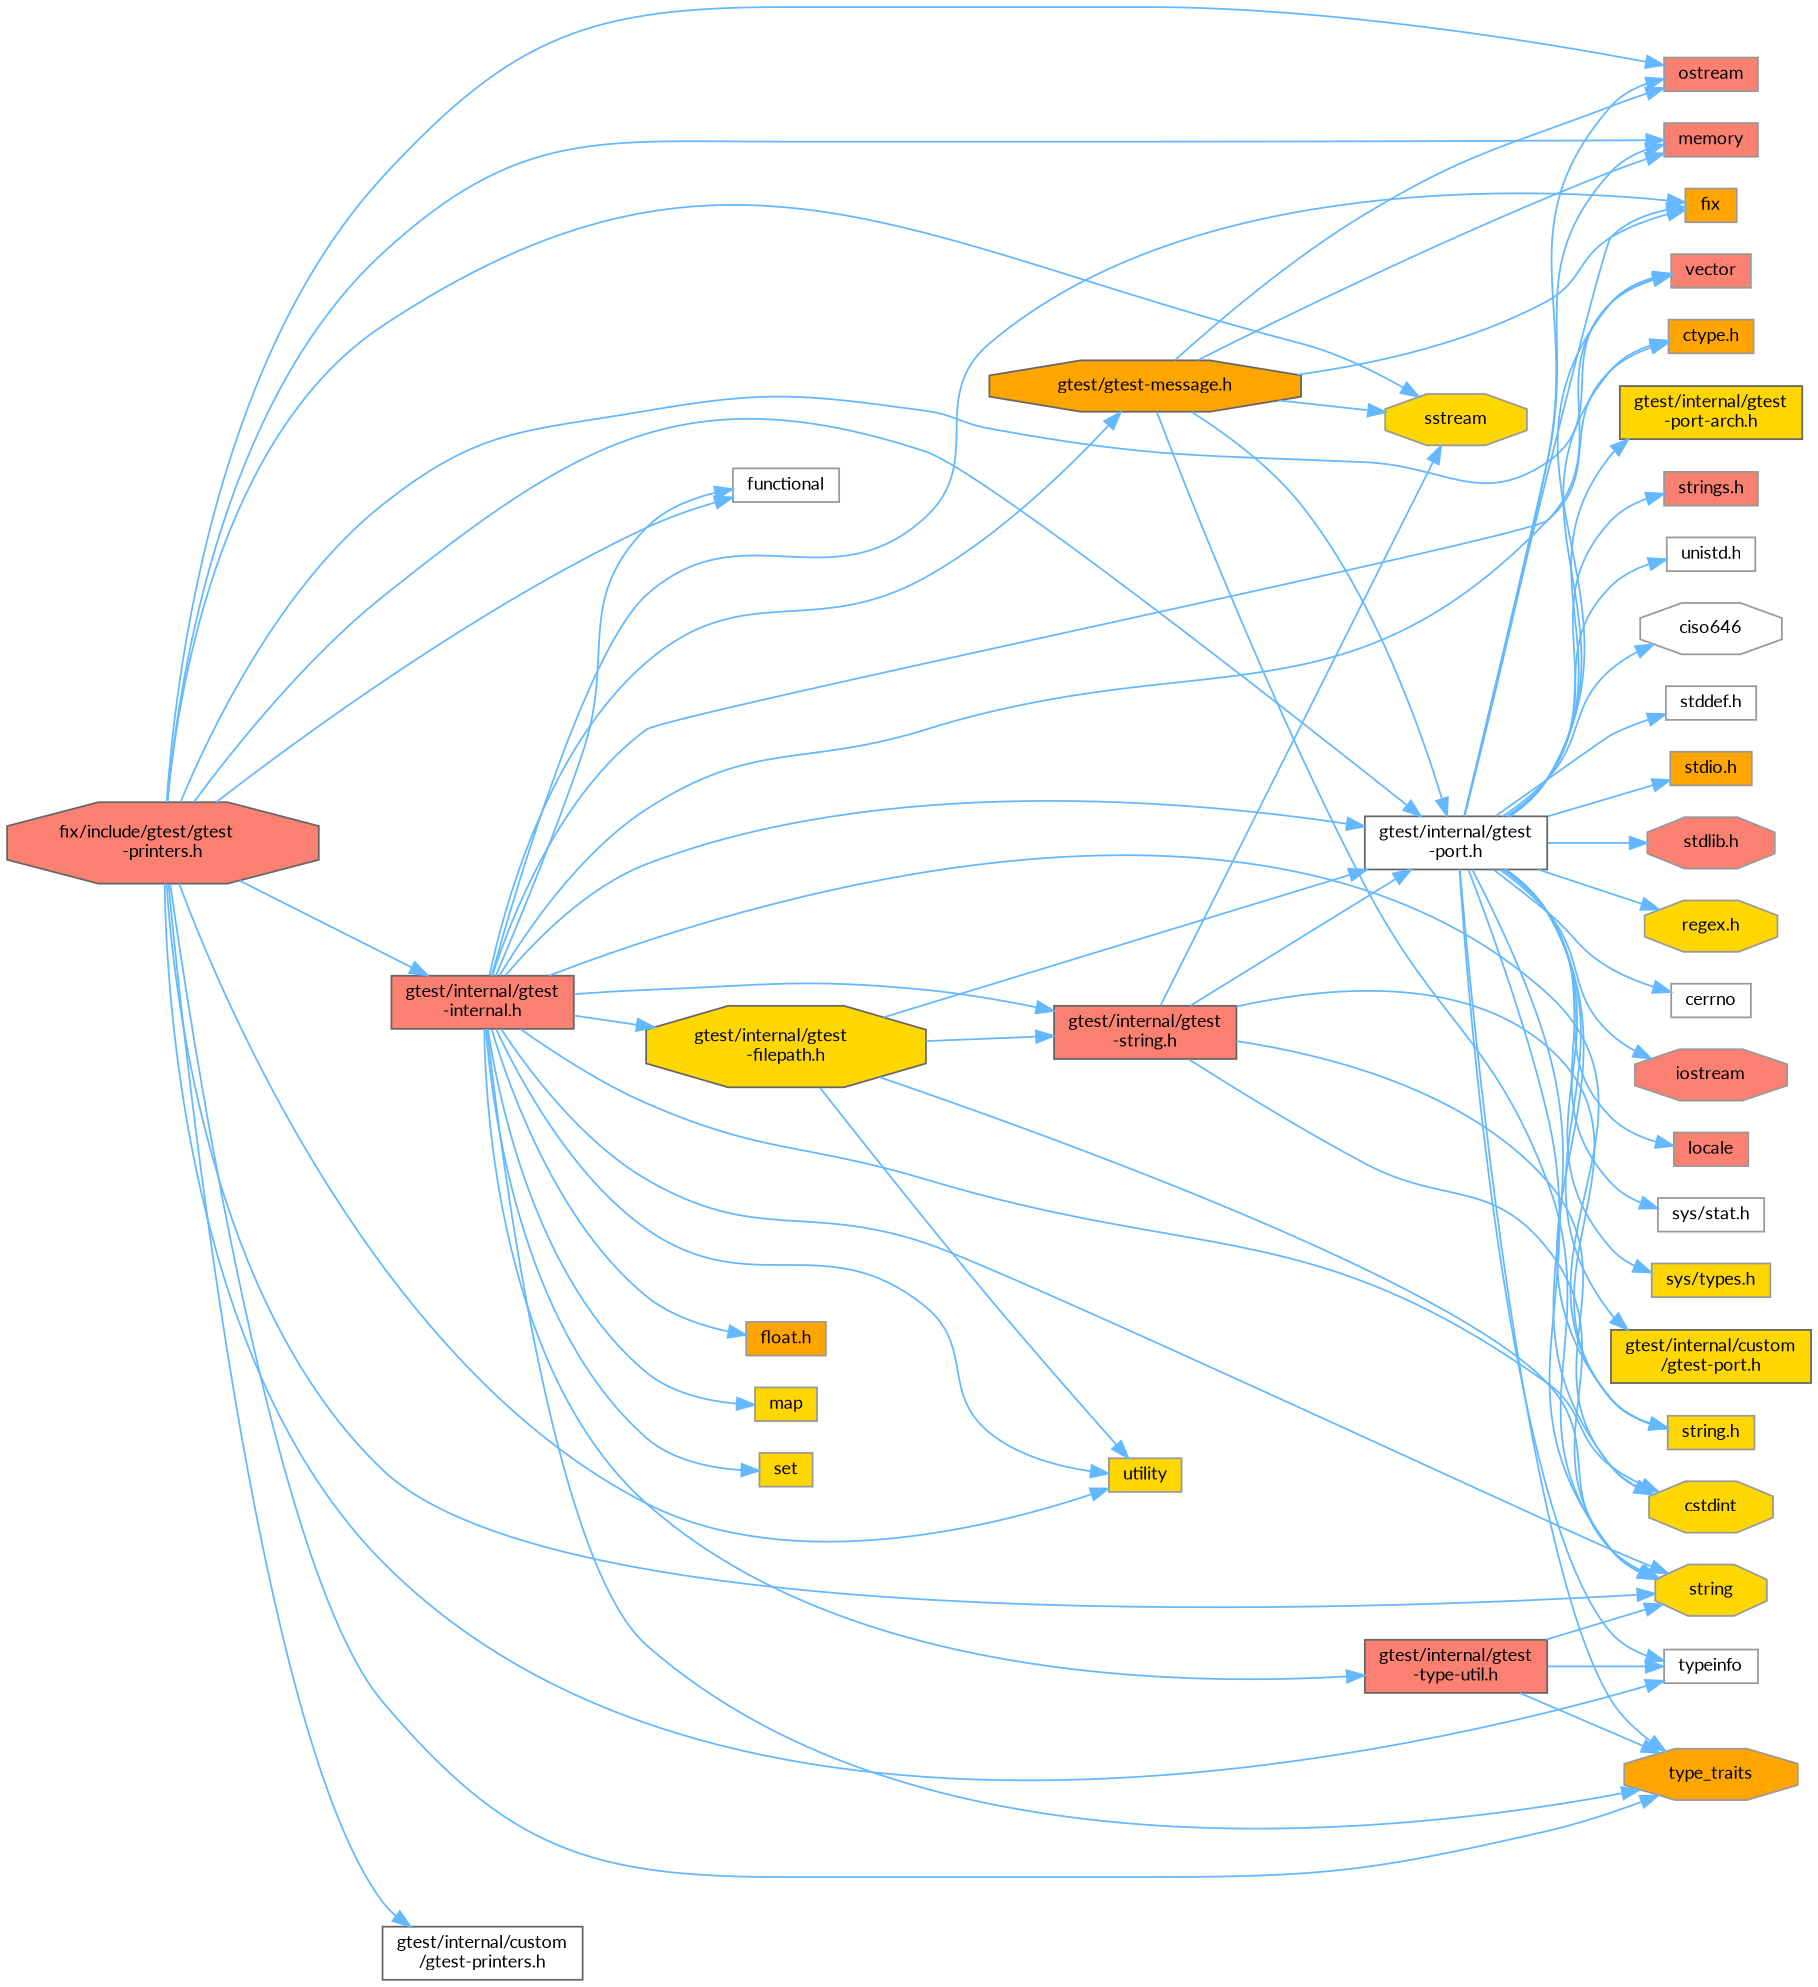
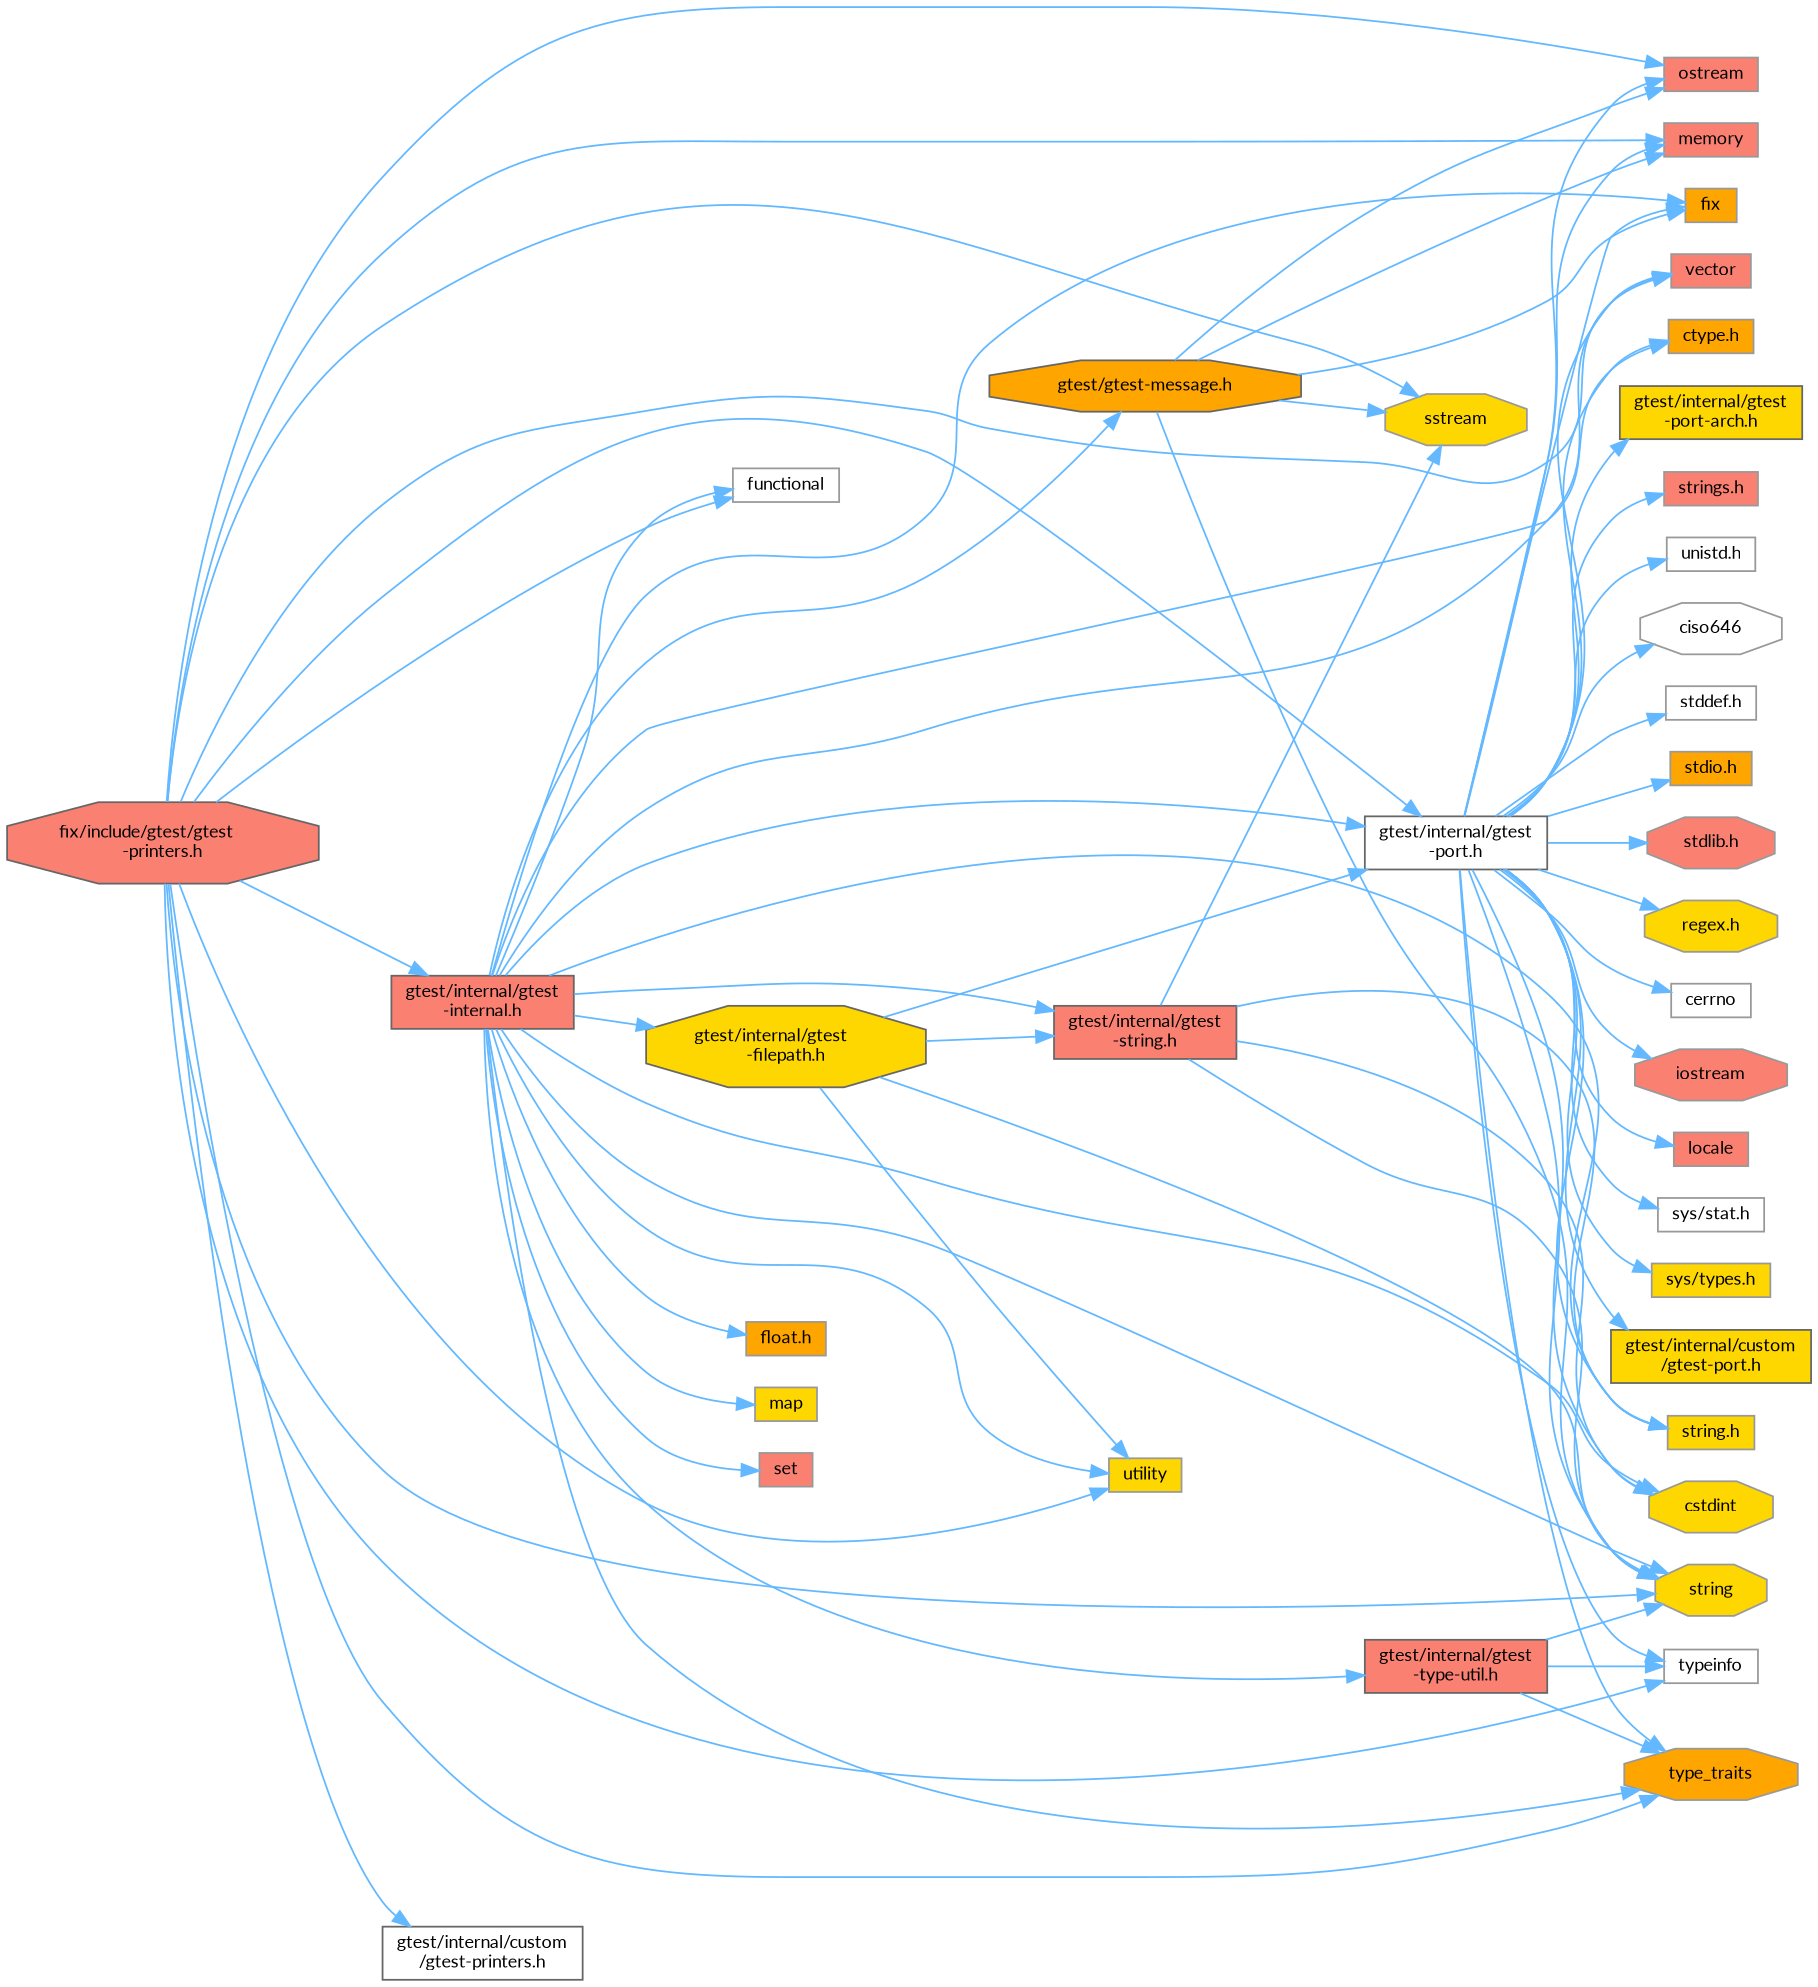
edge "gtest/gtest-message.h" -> "gtest/internal/gtest -port.h": removed
edge "gtest/internal/gtest -string.h" -> "gtest/internal/gtest -port.h": removed
node "set": fillcolor gold -> salmon
